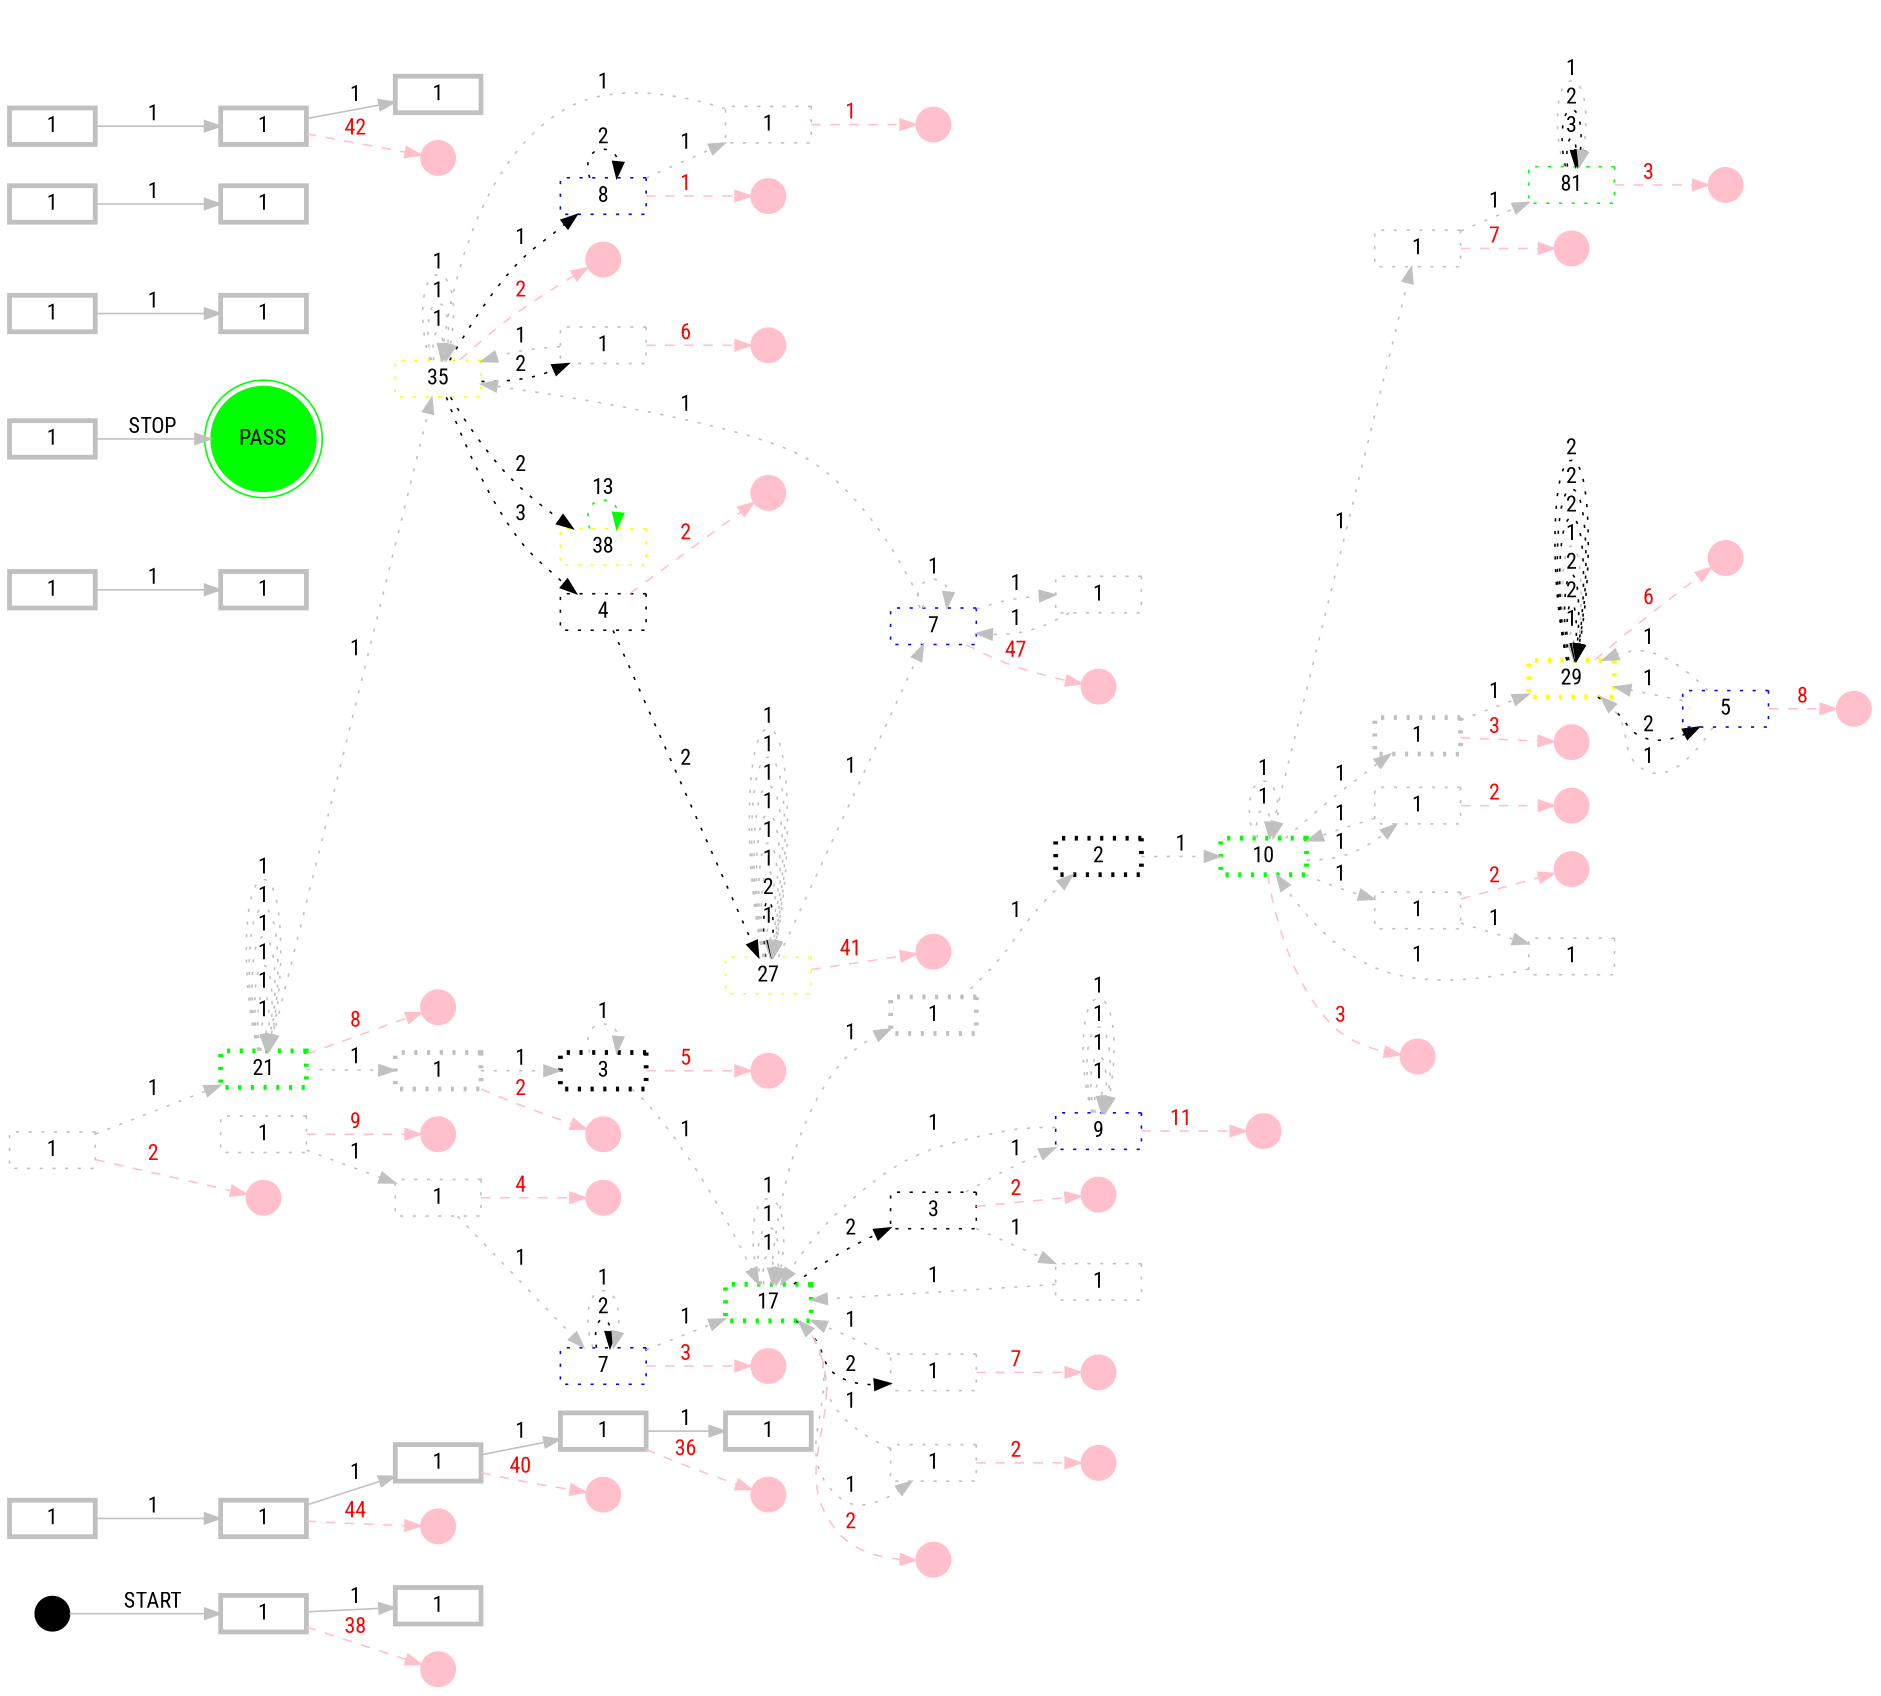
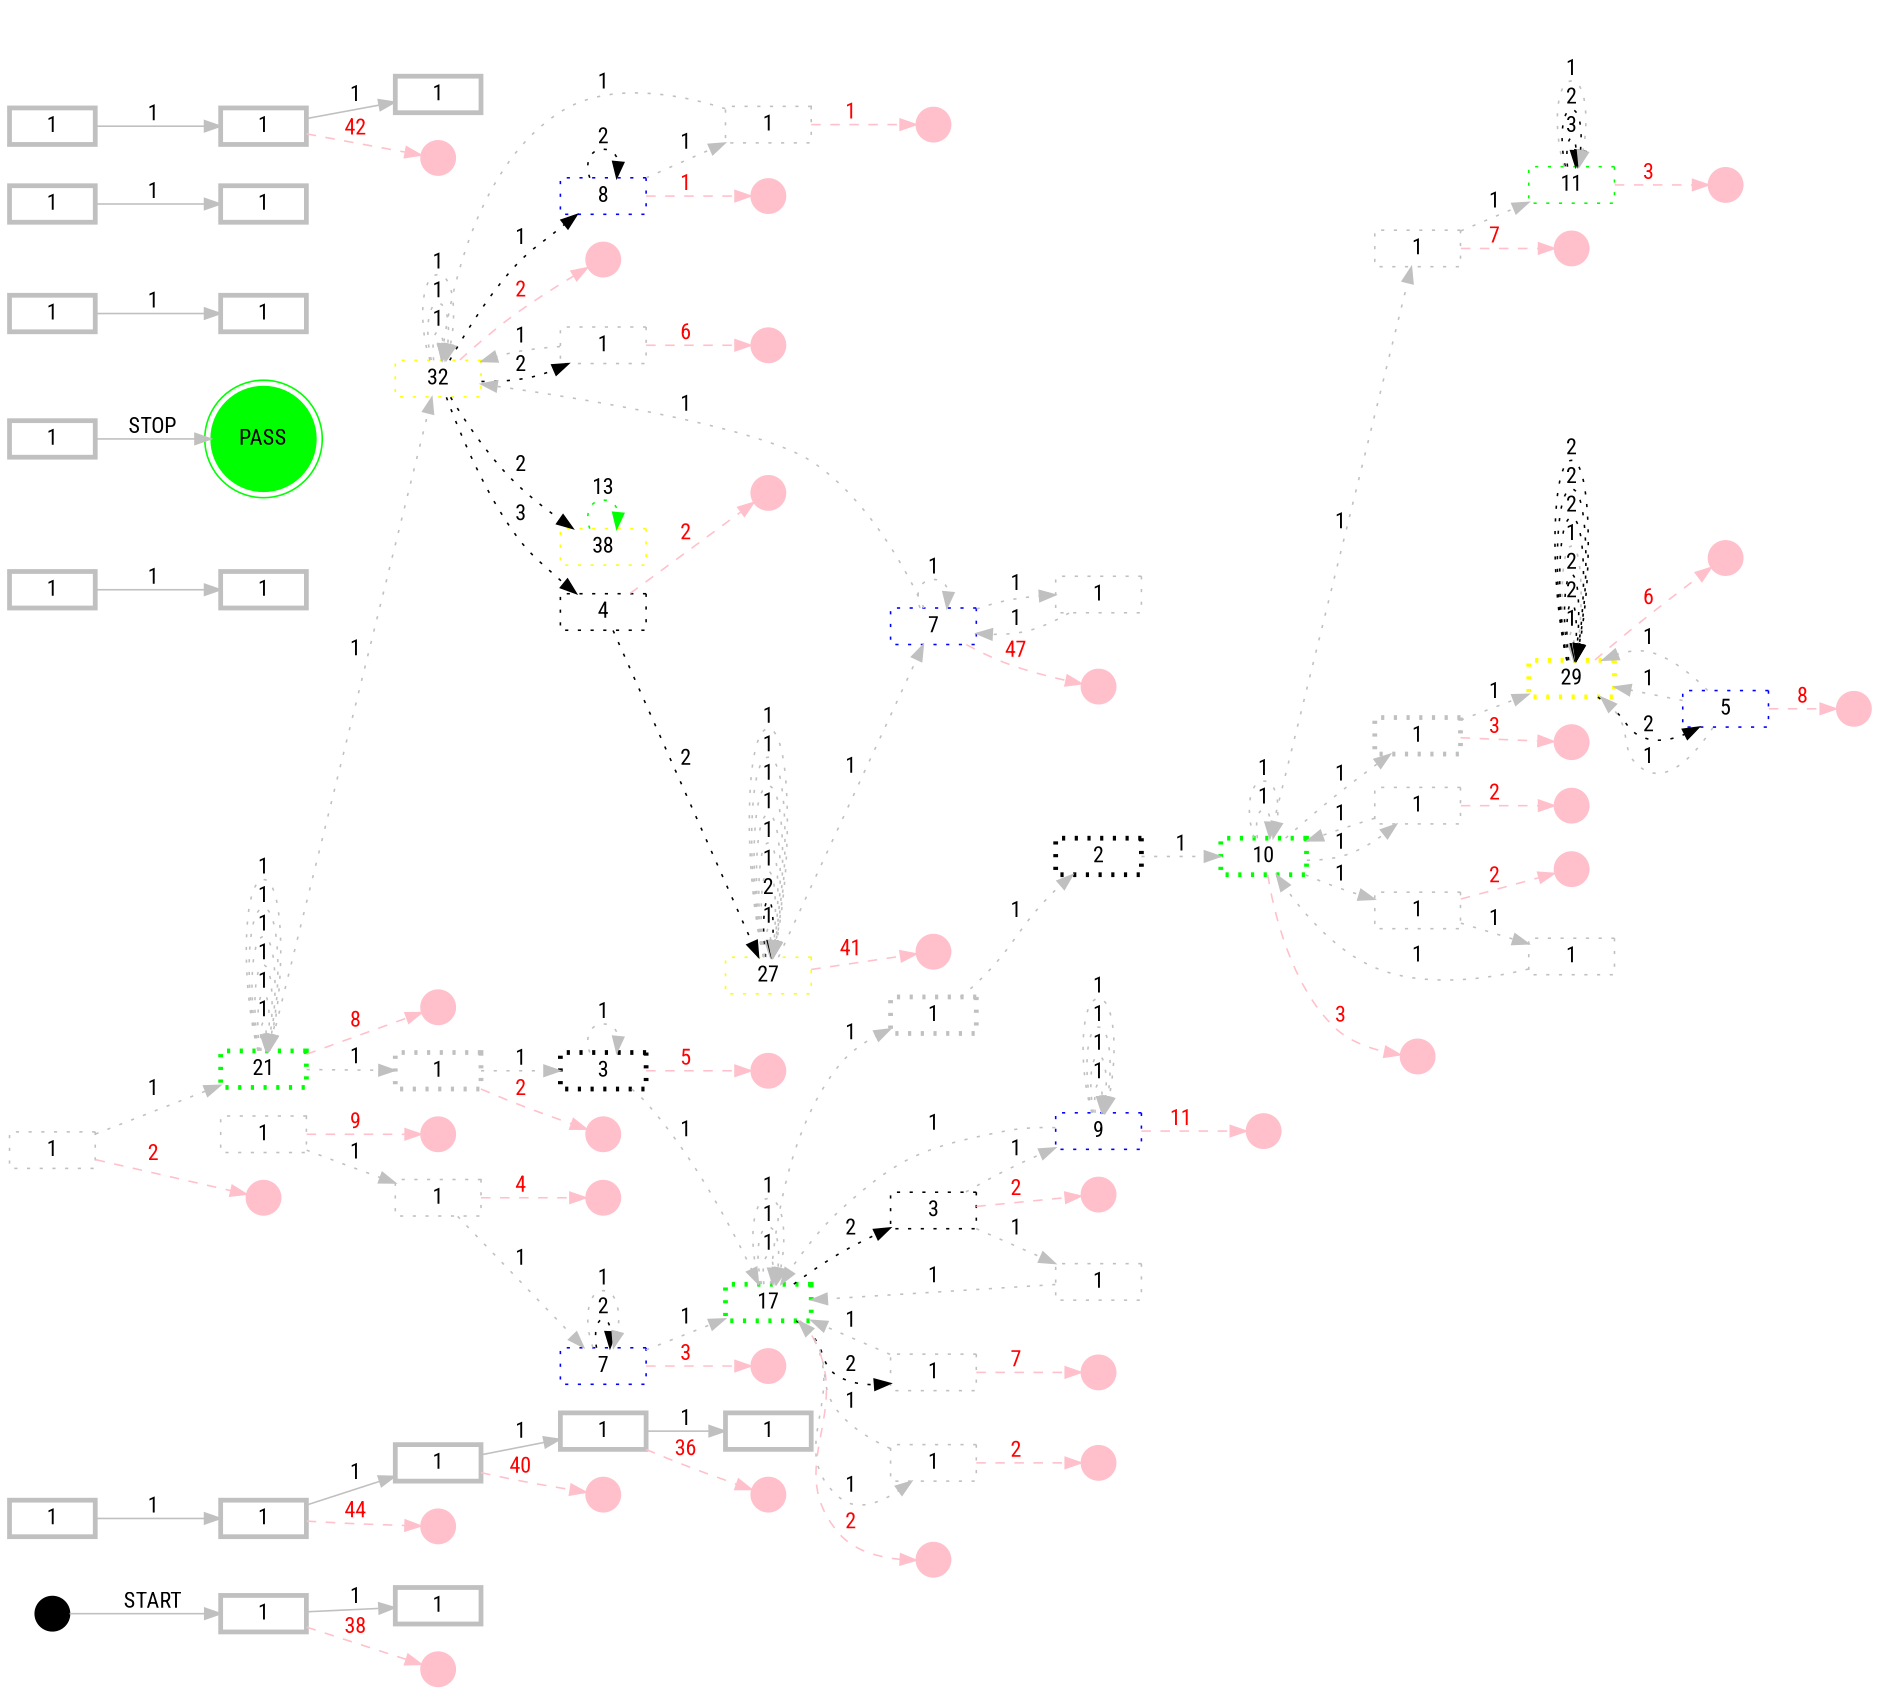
node "81": label "81" -> "11"
node "35": label "35" -> "32"
